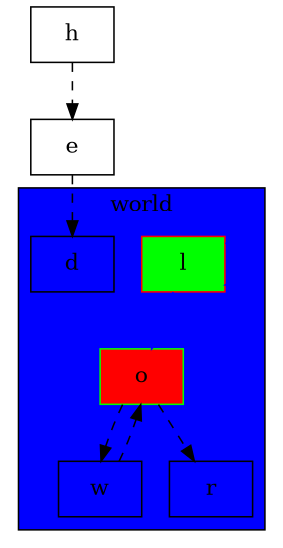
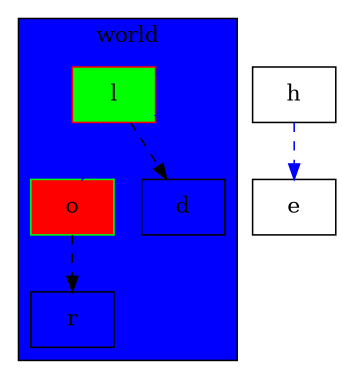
edge "h" -> "e": color black -> blue
edge "e" -> "d": now "l" -> "d"
node "w": removed
